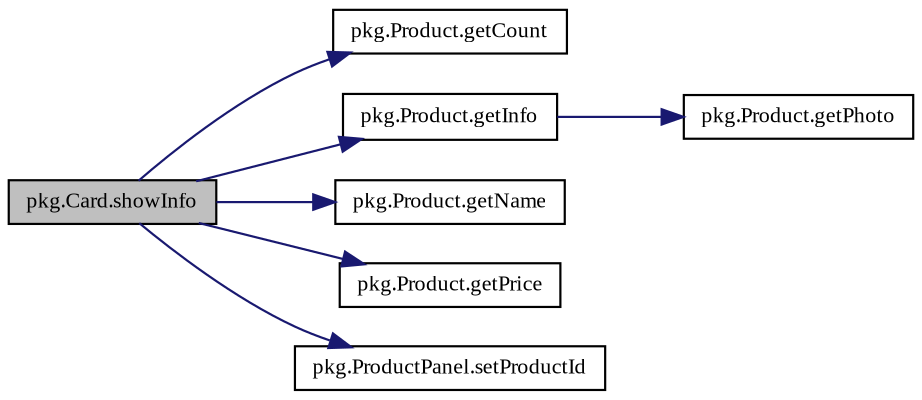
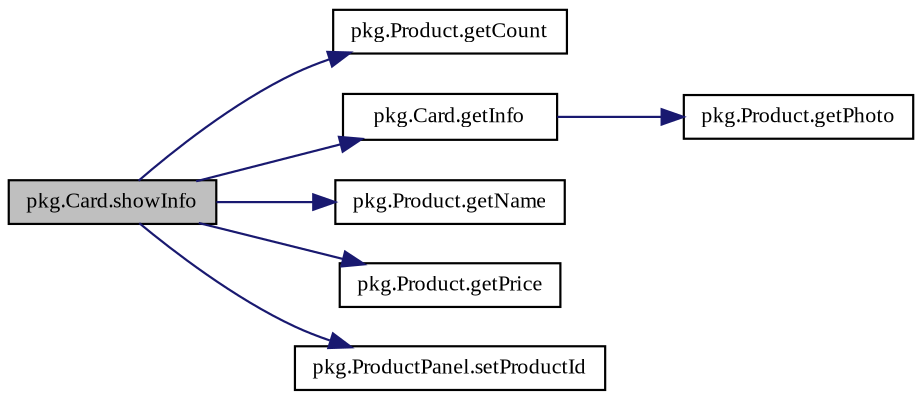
node "pkg.Product.getInfo": label "pkg.Product.getInfo" -> "pkg.Card.getInfo"
